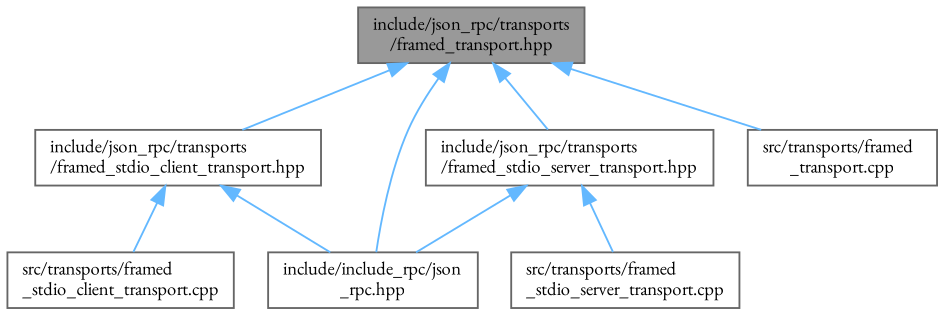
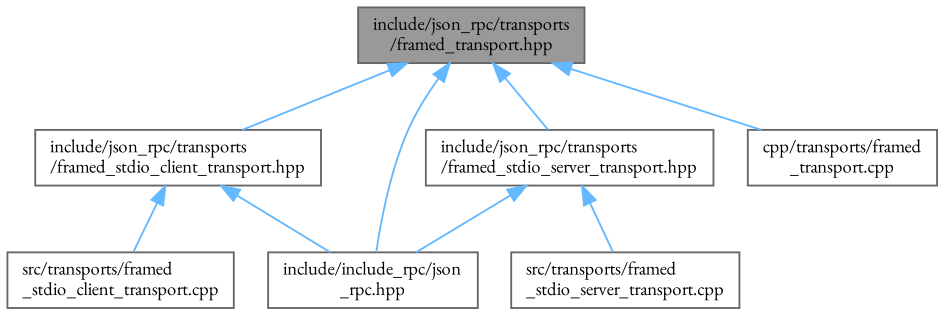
node "src/transports/framed _transport.cpp": label "src/transports/framed _transport.cpp" -> "cpp/transports/framed _transport.cpp"
